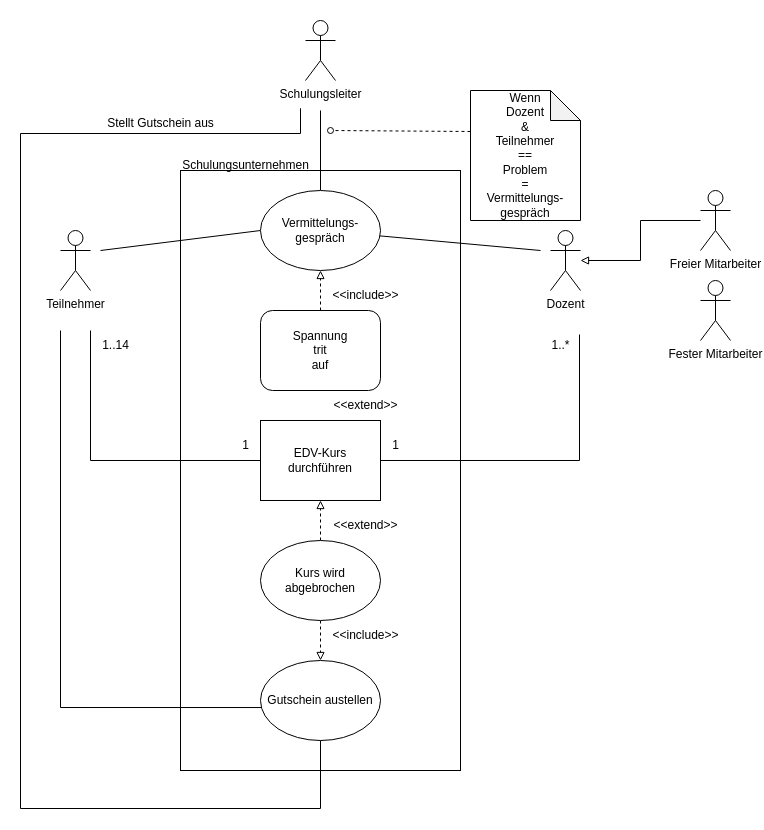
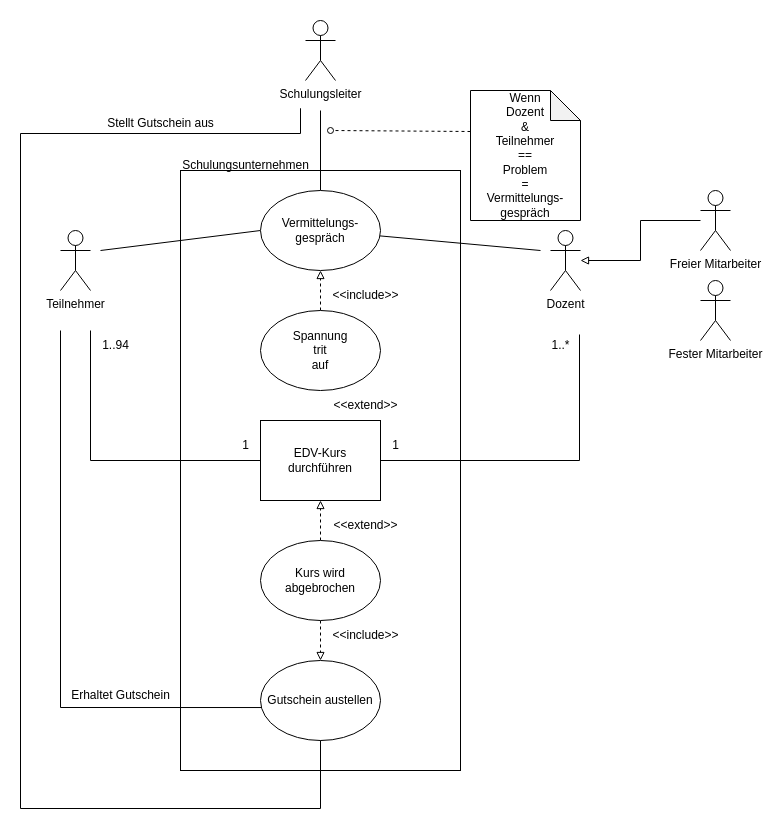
node "1..14": label "1..14" -> "1..94"
node "Spannung trit auf": shape rounded rectangle -> ellipse
node "Erhaltet Gutschein": added
